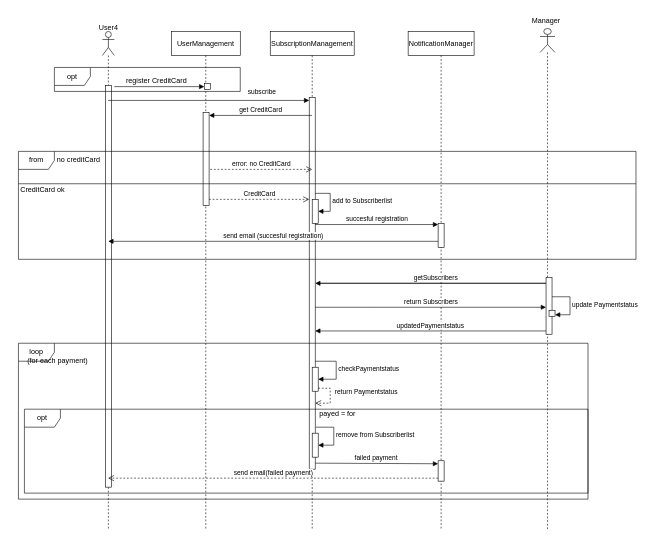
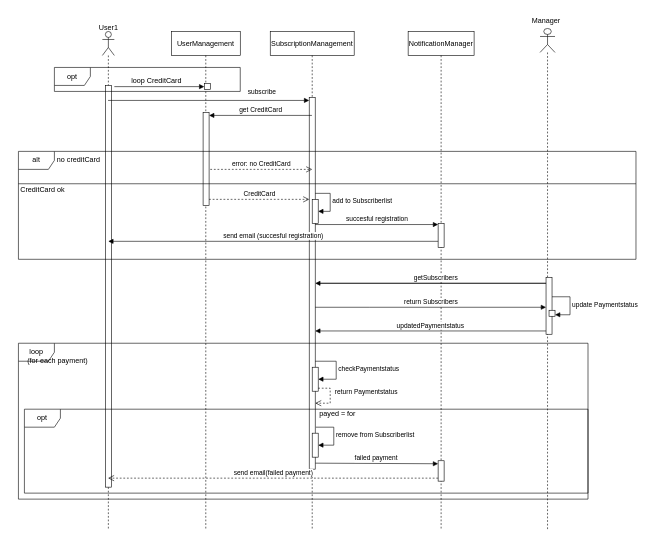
node "User4": label "User4" -> "User1"
node "register CreditCard": label "register CreditCard" -> "loop CreditCard"
node "from": label "from" -> "alt"
